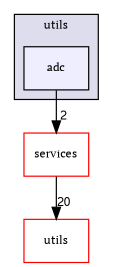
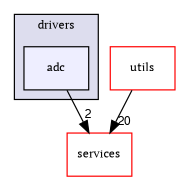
cluster "utils": label "utils" -> "drivers"
edge "services" -> "utils": reversed
